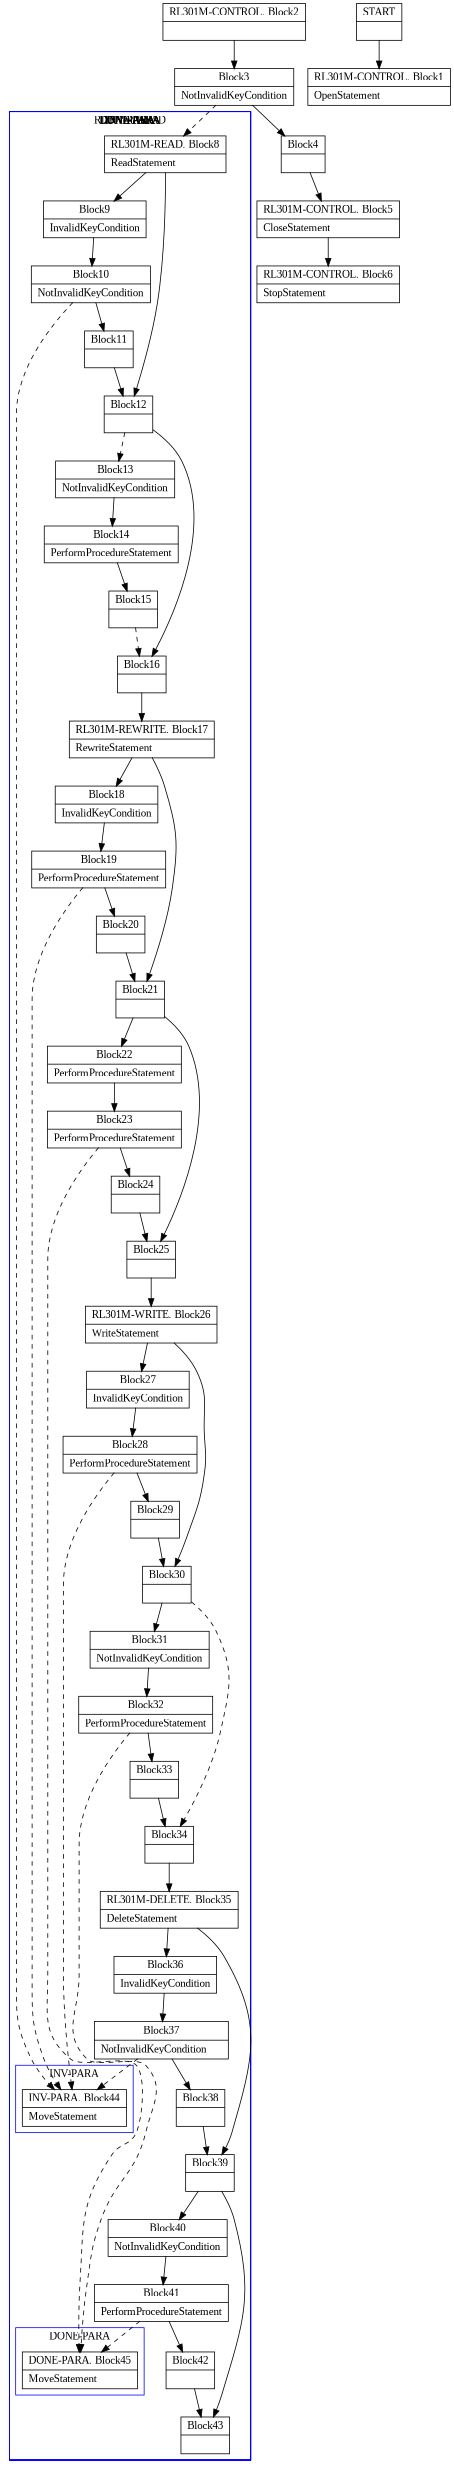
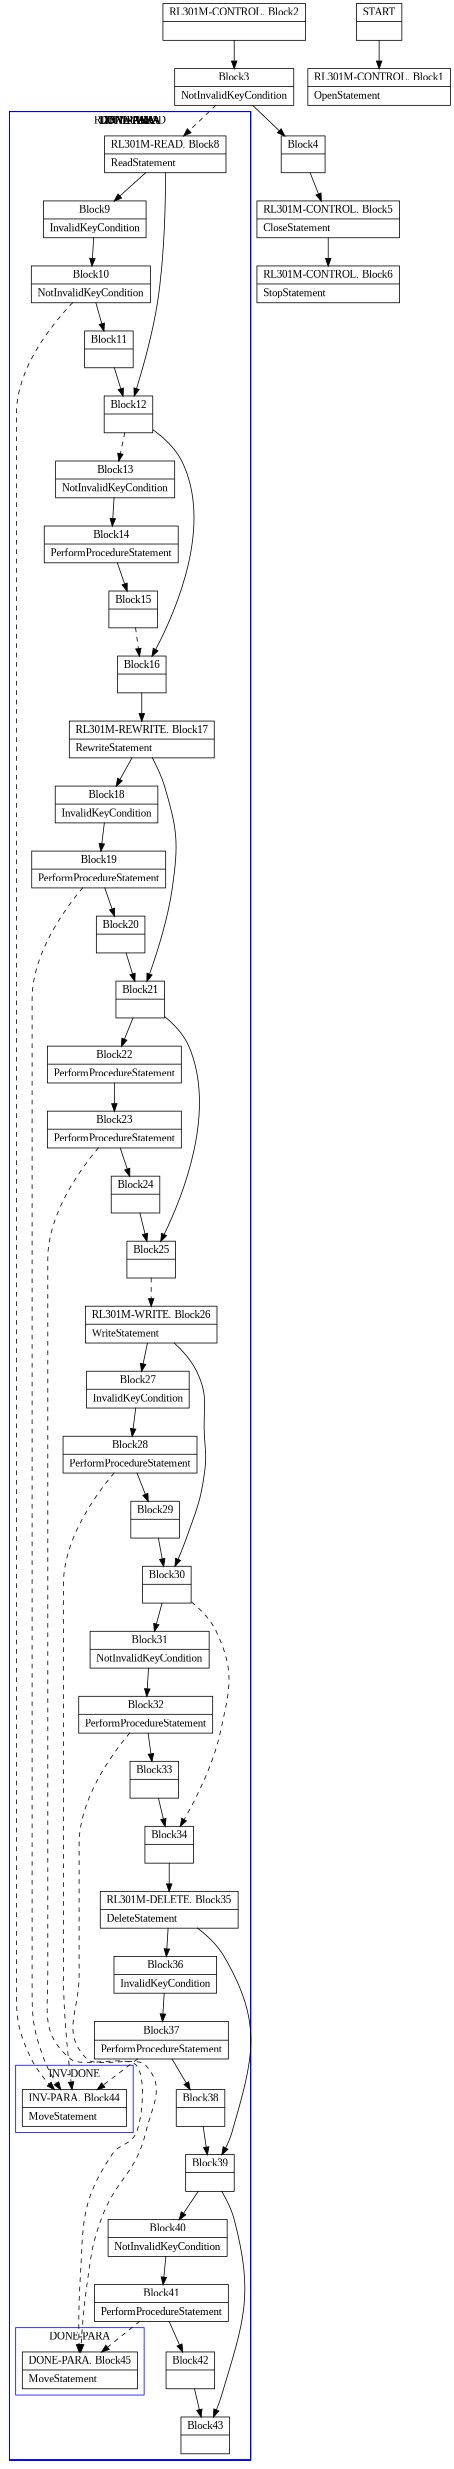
cluster "RL301M-READ": label "RL301M-READ" -> "RL351M-READ"
edge "Block25" -> "RL301M-WRITE. Block26": style solid -> dashed
node "Block37": text "NotInvalidKeyCondition" -> "PerformProcedureStatement"
cluster "INV-PARA": label "INV-PARA" -> "INV-DONE"
